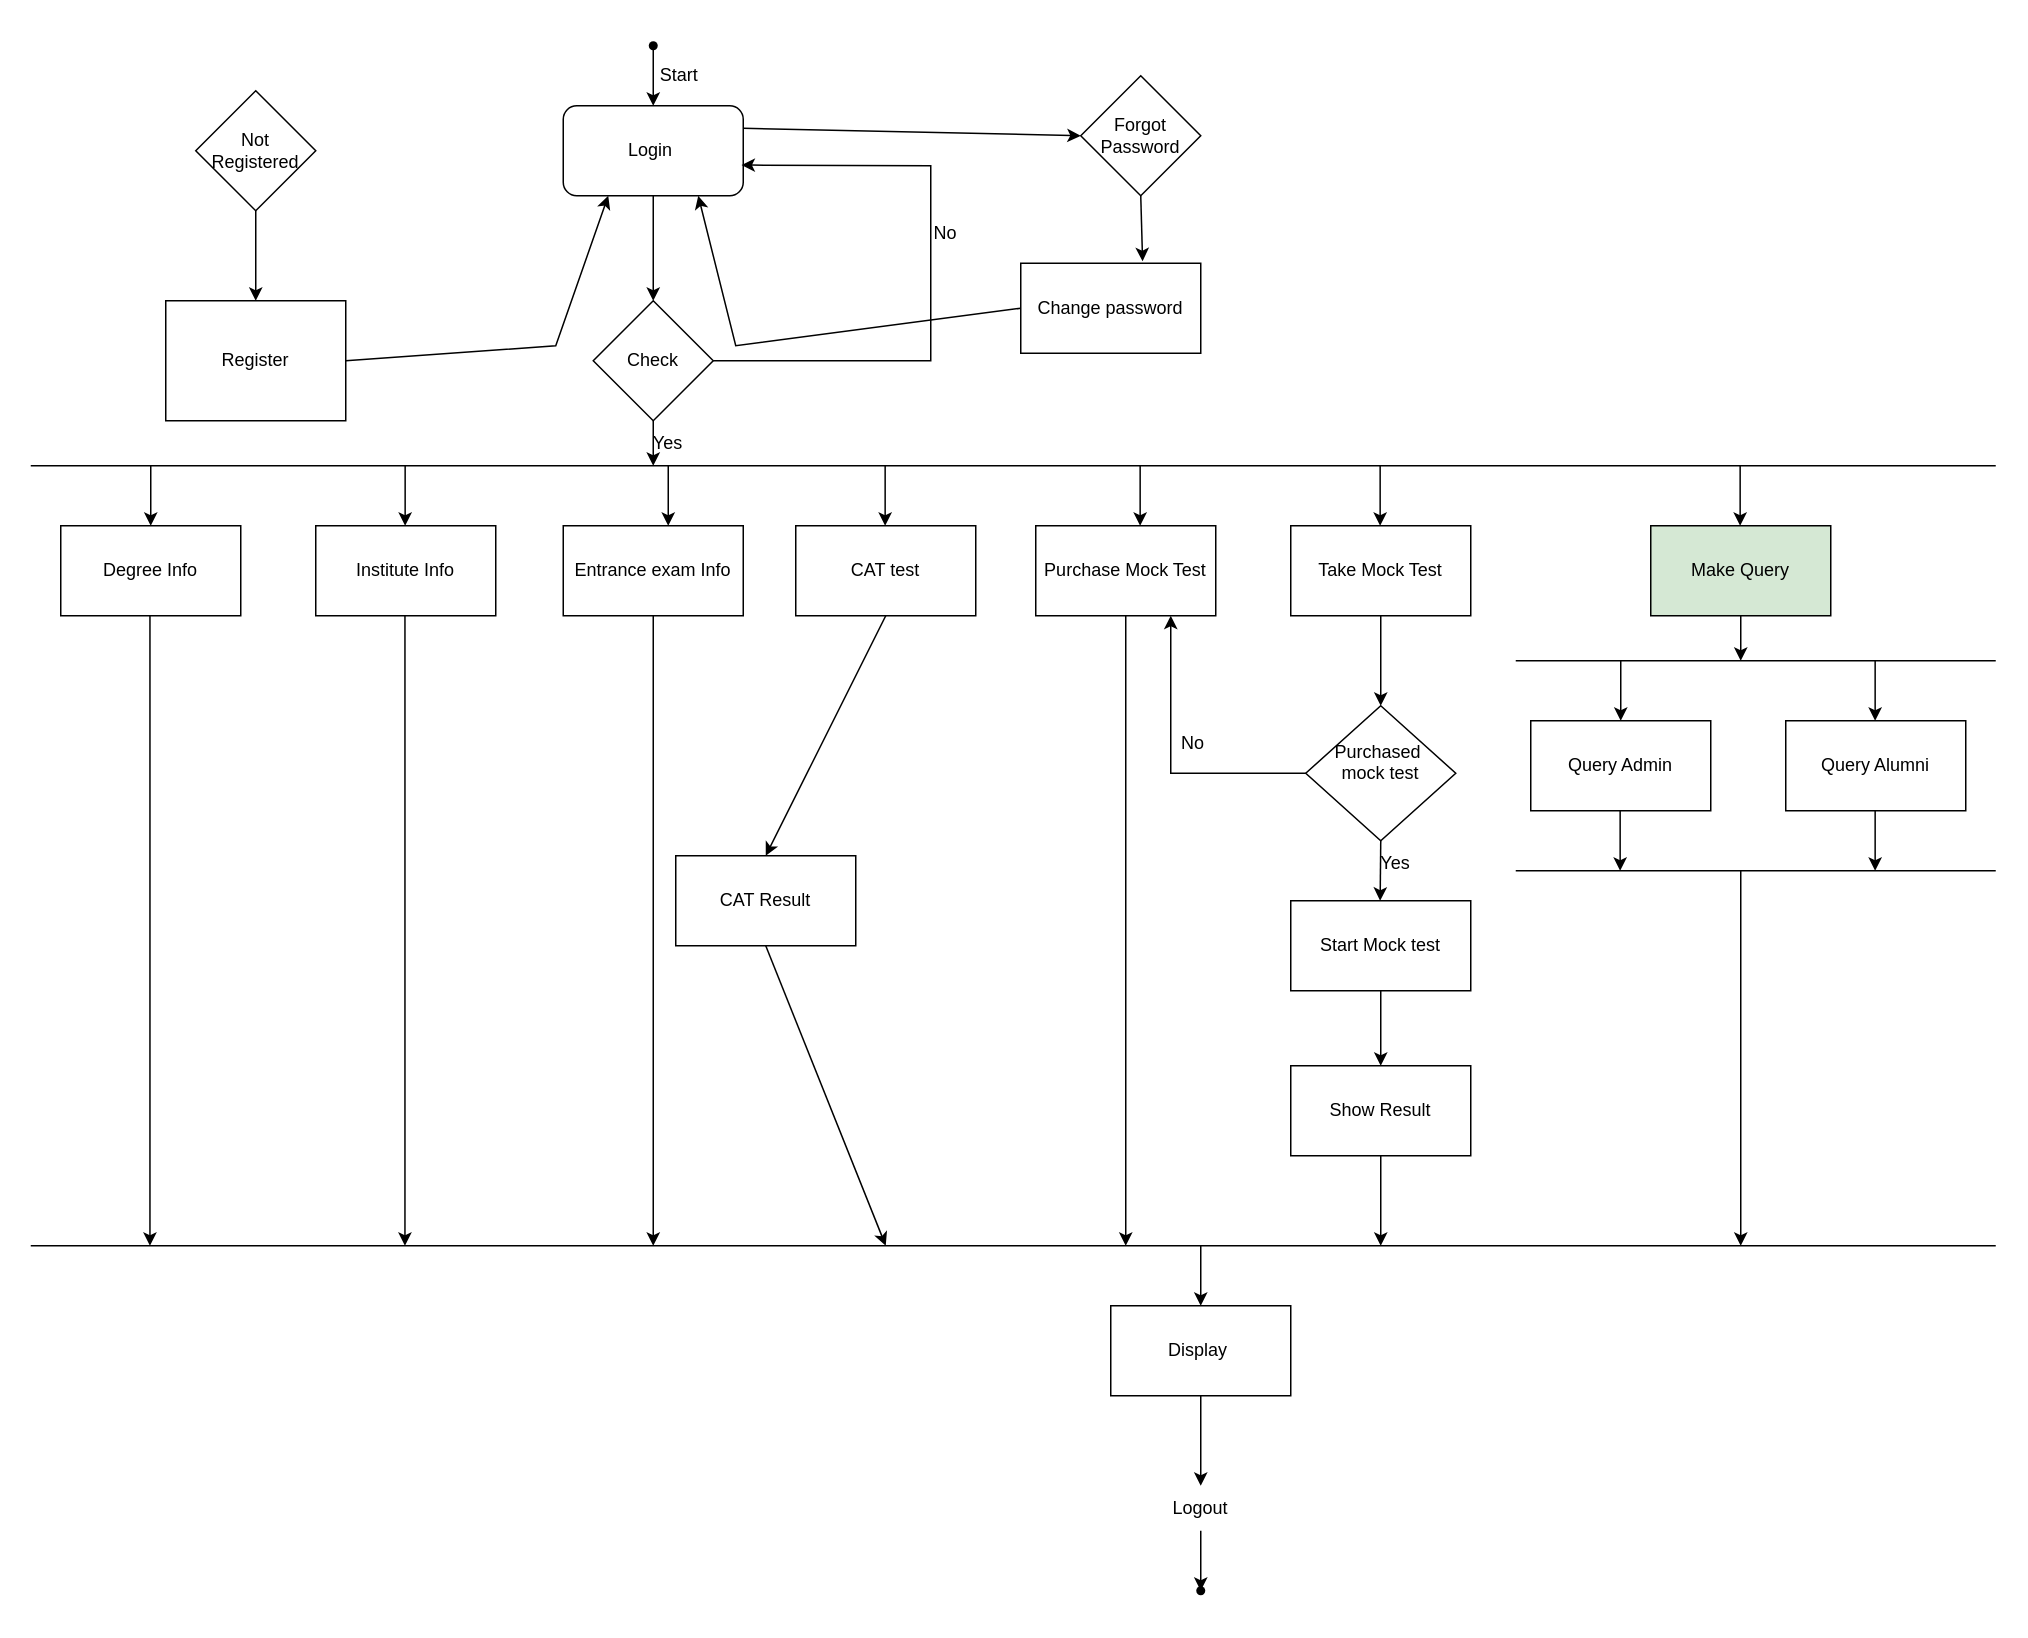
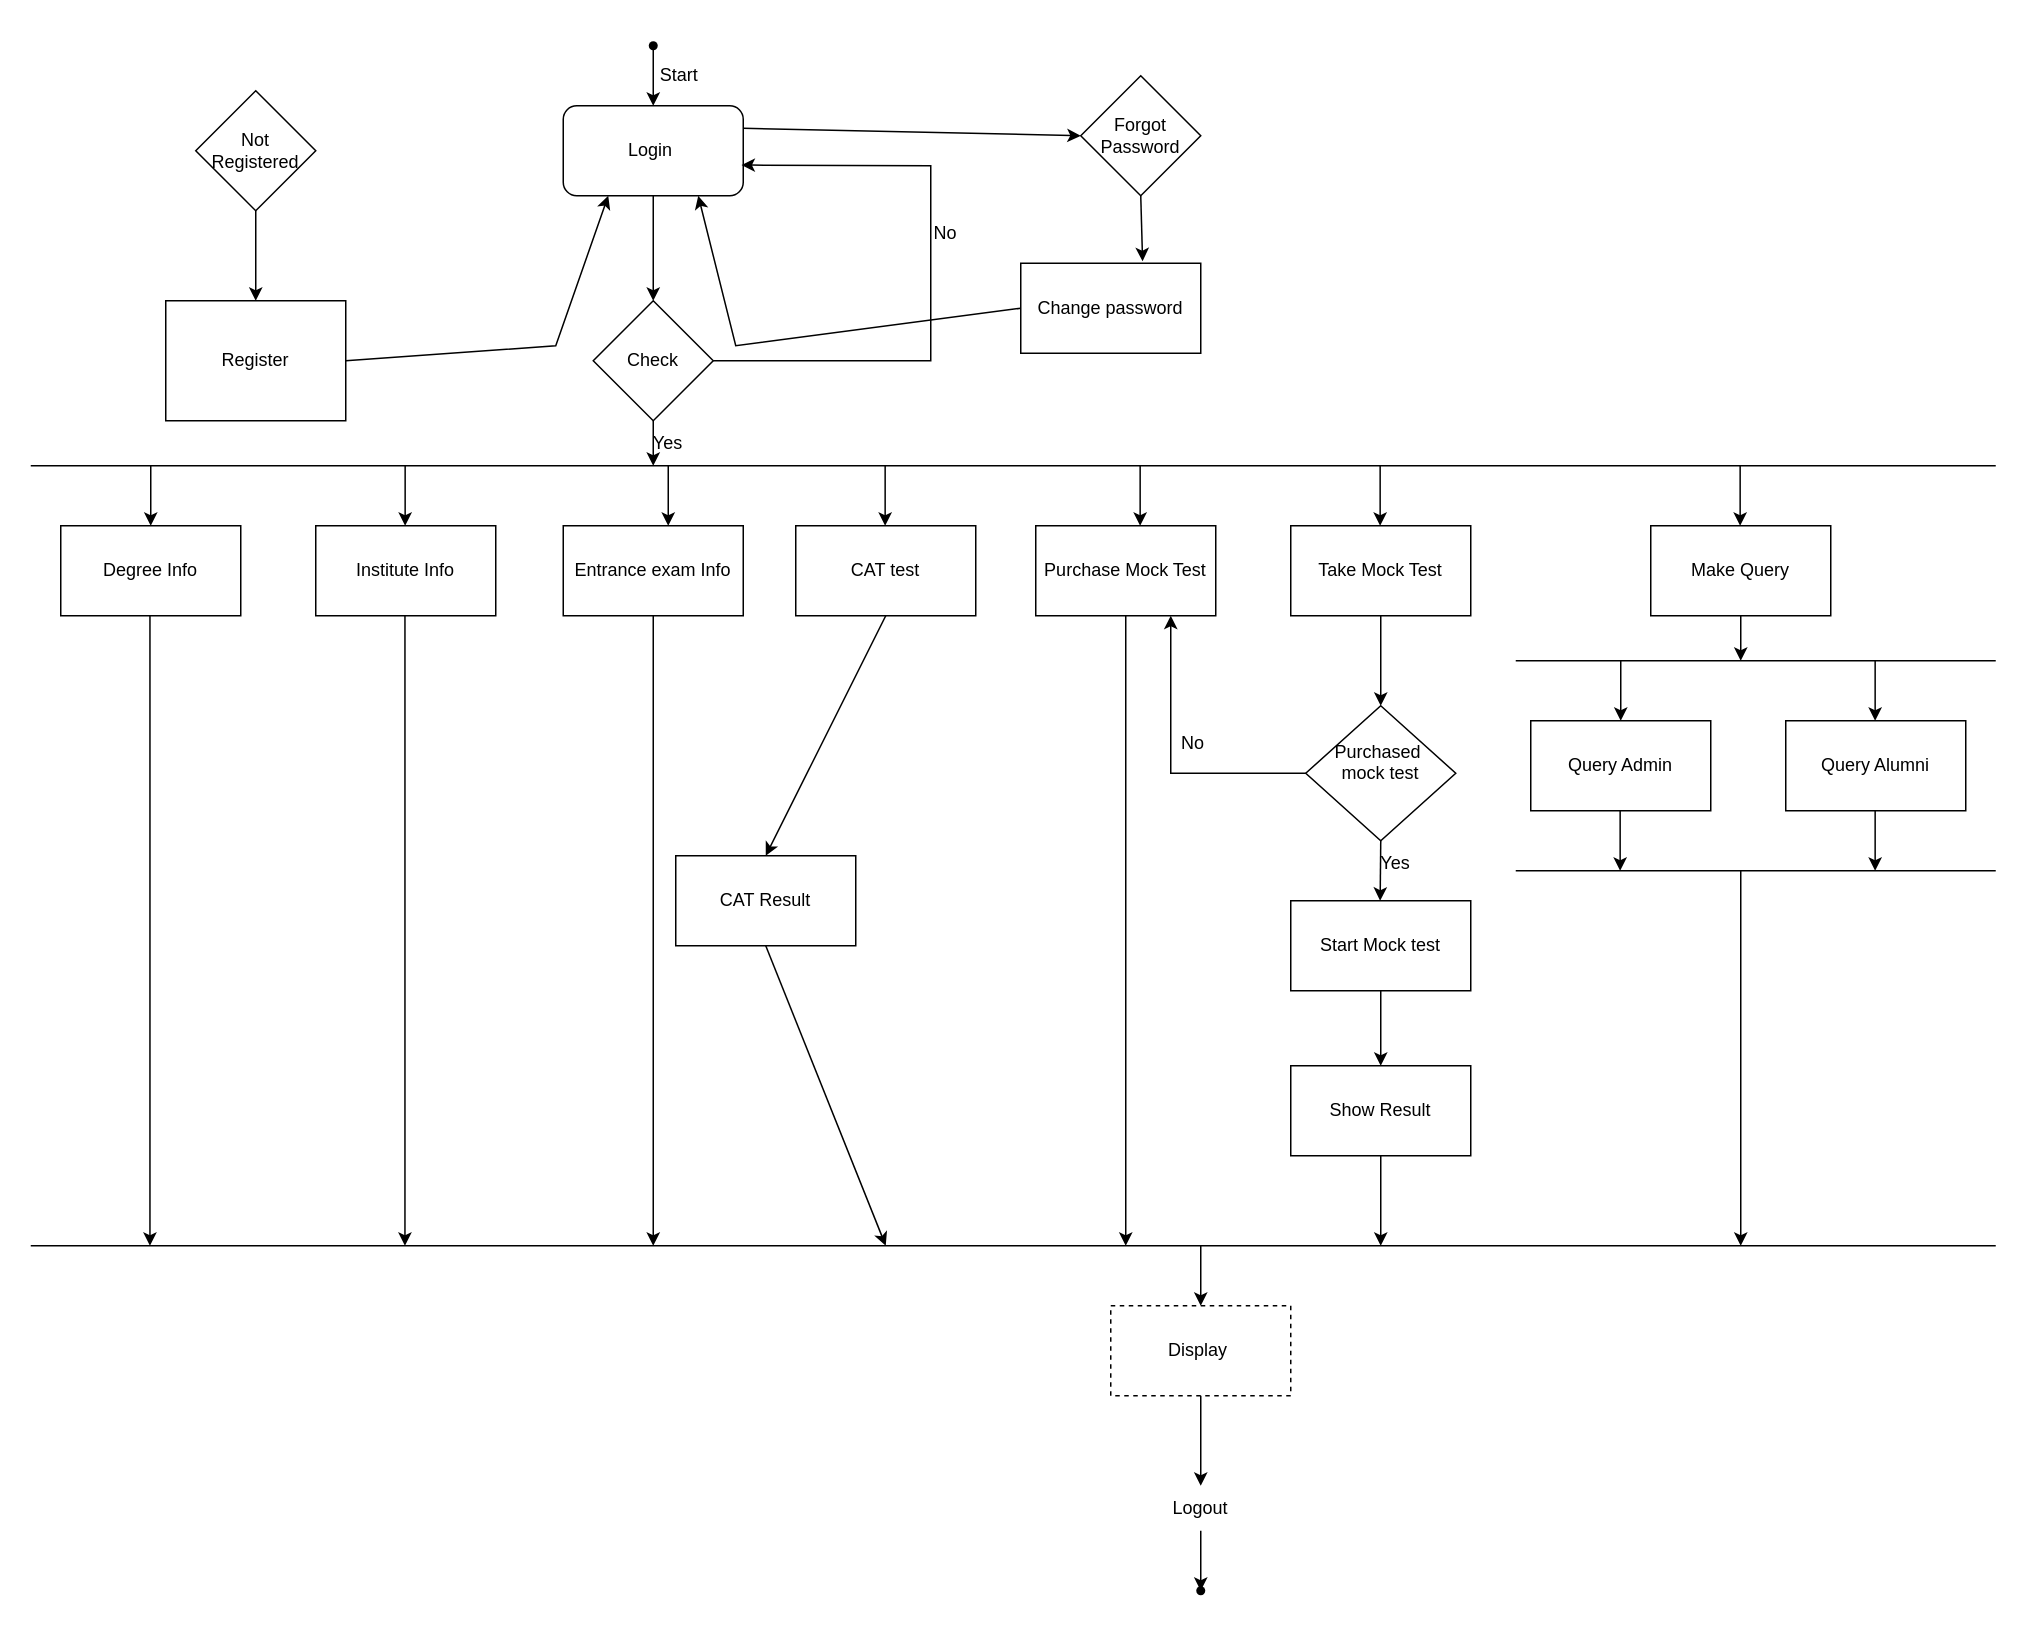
node "Make Query": fillcolor #d5e8d4 -> #ffffff
node "Display": style solid -> dashed
